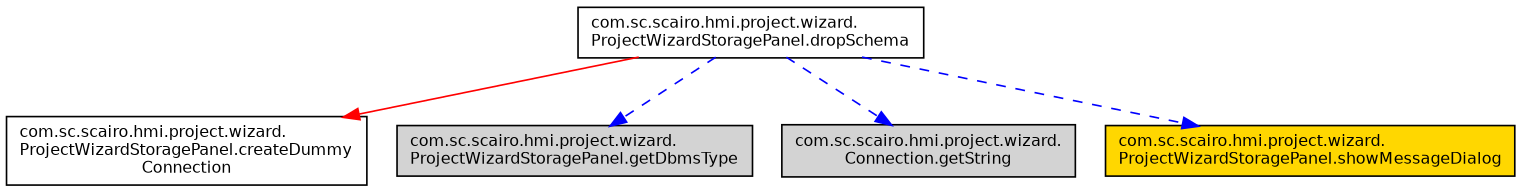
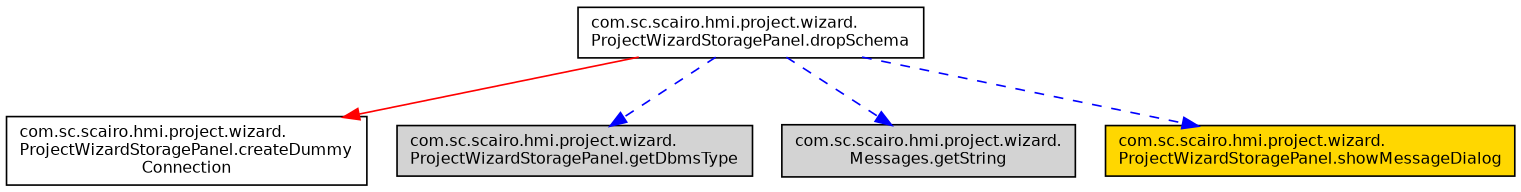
node "com.sc.scairo.hmi.project.wizard. Connection.getString": label "com.sc.scairo.hmi.project.wizard. Connection.getString" -> "com.sc.scairo.hmi.project.wizard. Messages.getString"
